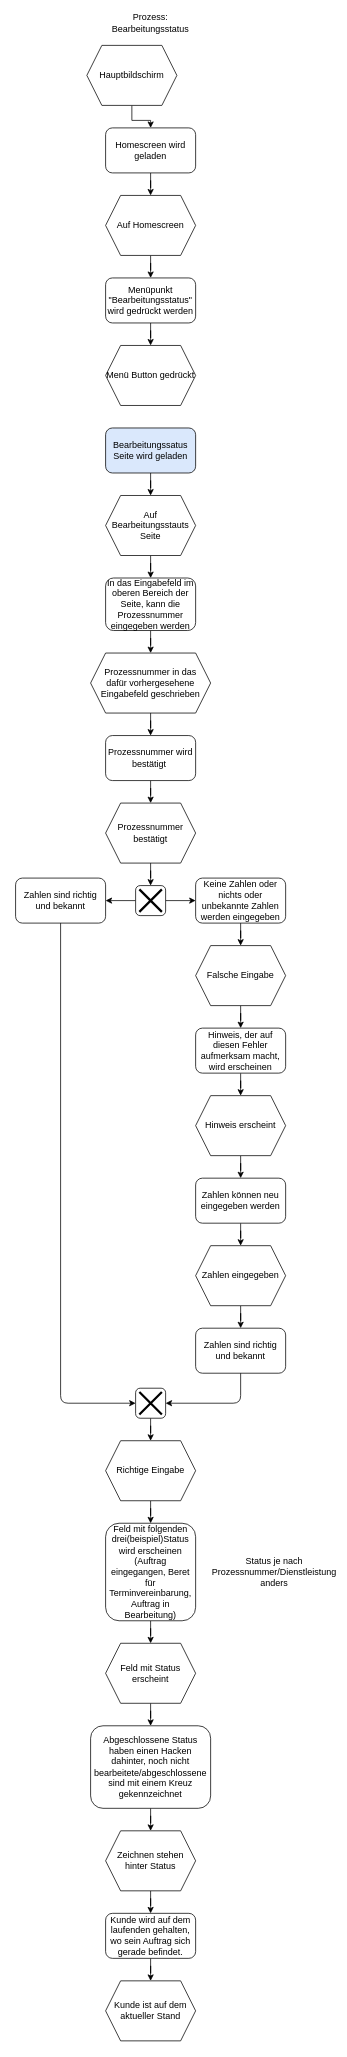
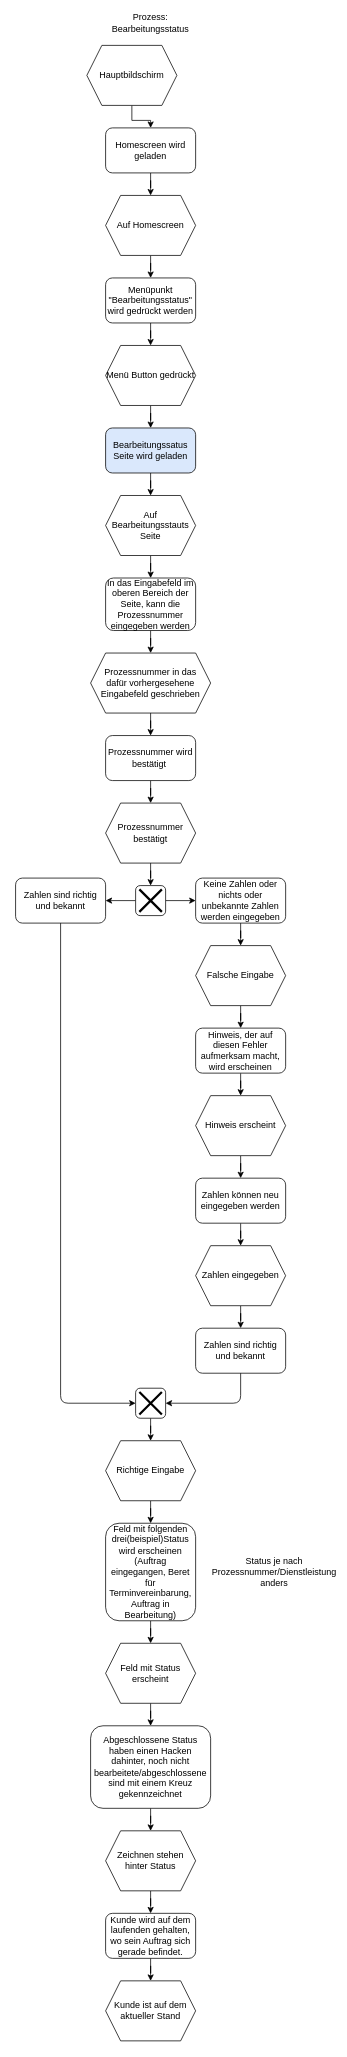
edge "Menü Button gedrückt" -> "Bearbeitungssatus Seite wird geladen": added
